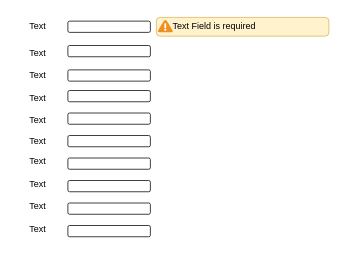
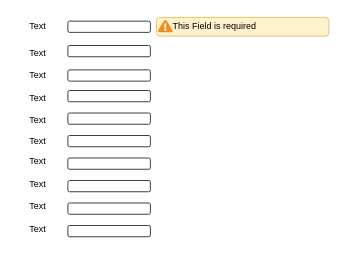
node "Text Field is required": label "Text Field is required" -> "This Field is required"
